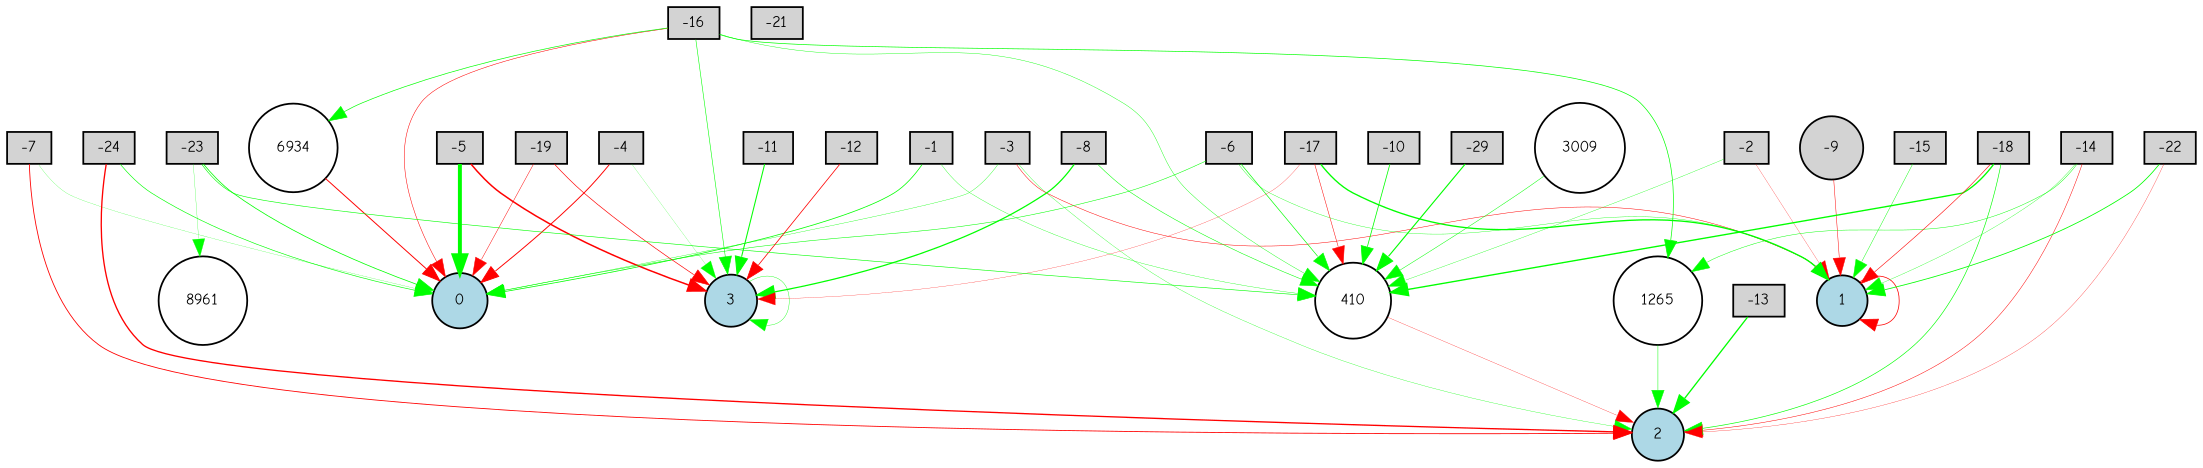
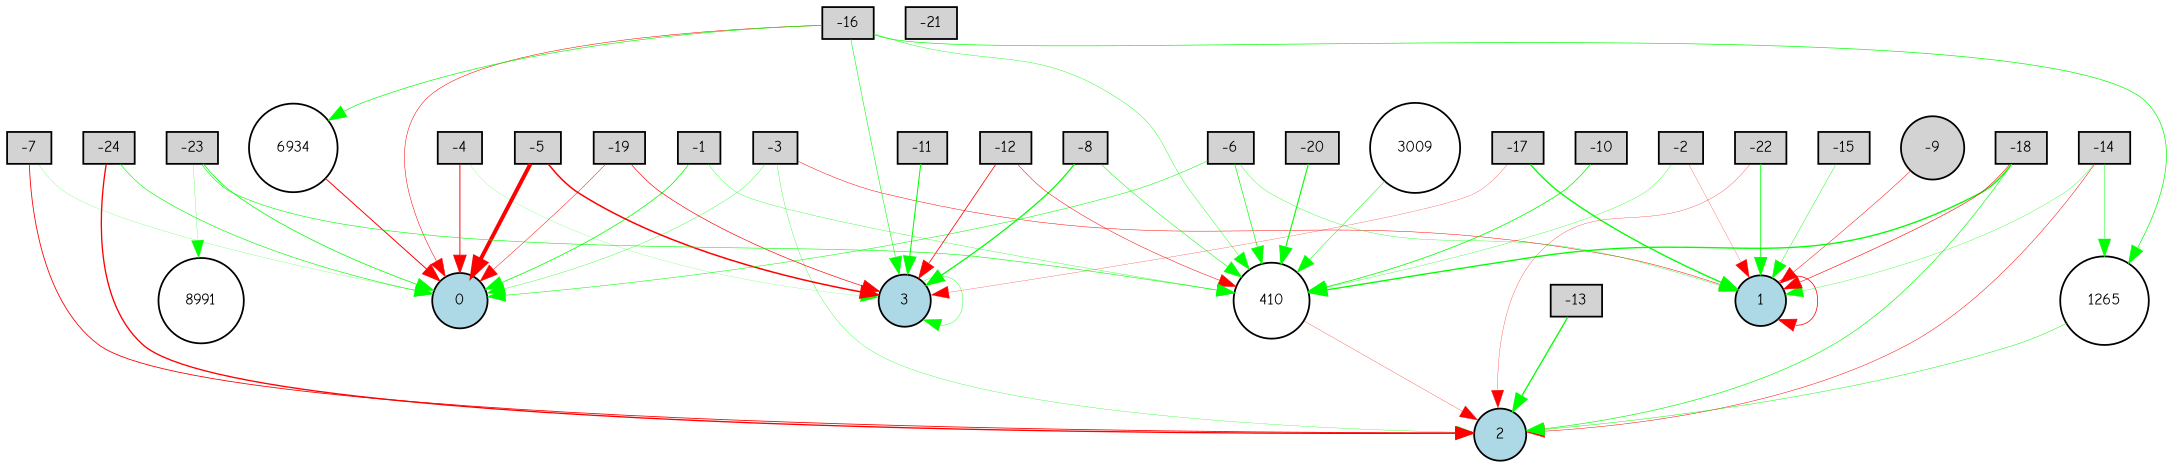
node "-29": label "-29" -> "-20"
edge "-17" -> "410": now "-12" -> "410"
edge "-5" -> "0": color green -> red
node "8961": label "8961" -> "8991"
